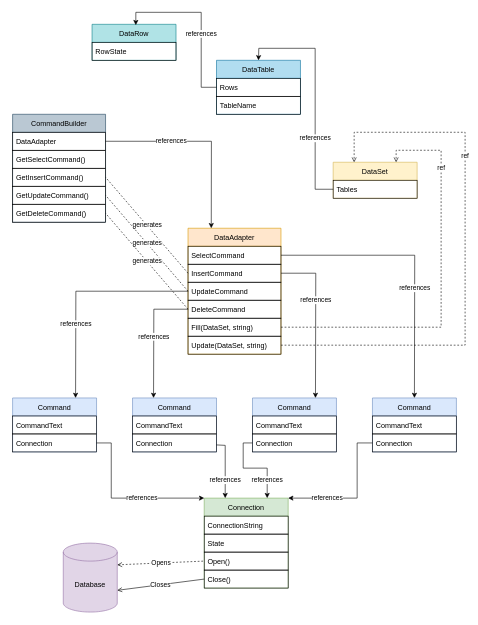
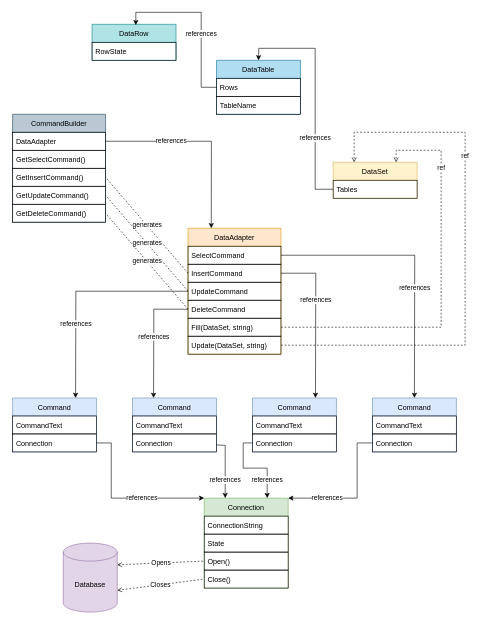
edge "Close()" -> "Database": style solid -> dashed
